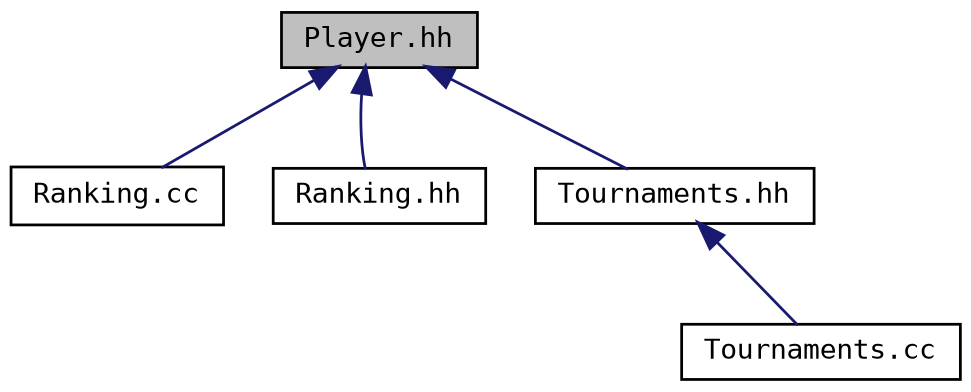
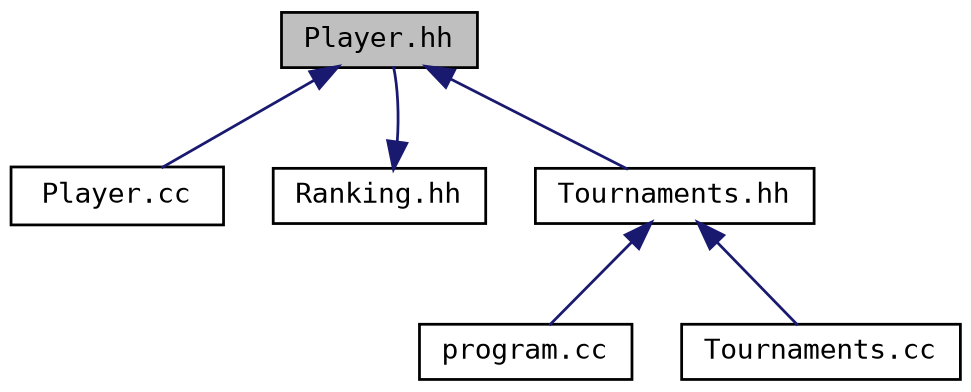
edge "Ranking.hh" -> "Player.hh": reversed
node "Ranking.cc": label "Ranking.cc" -> "Player.cc"
node "program.cc": added
